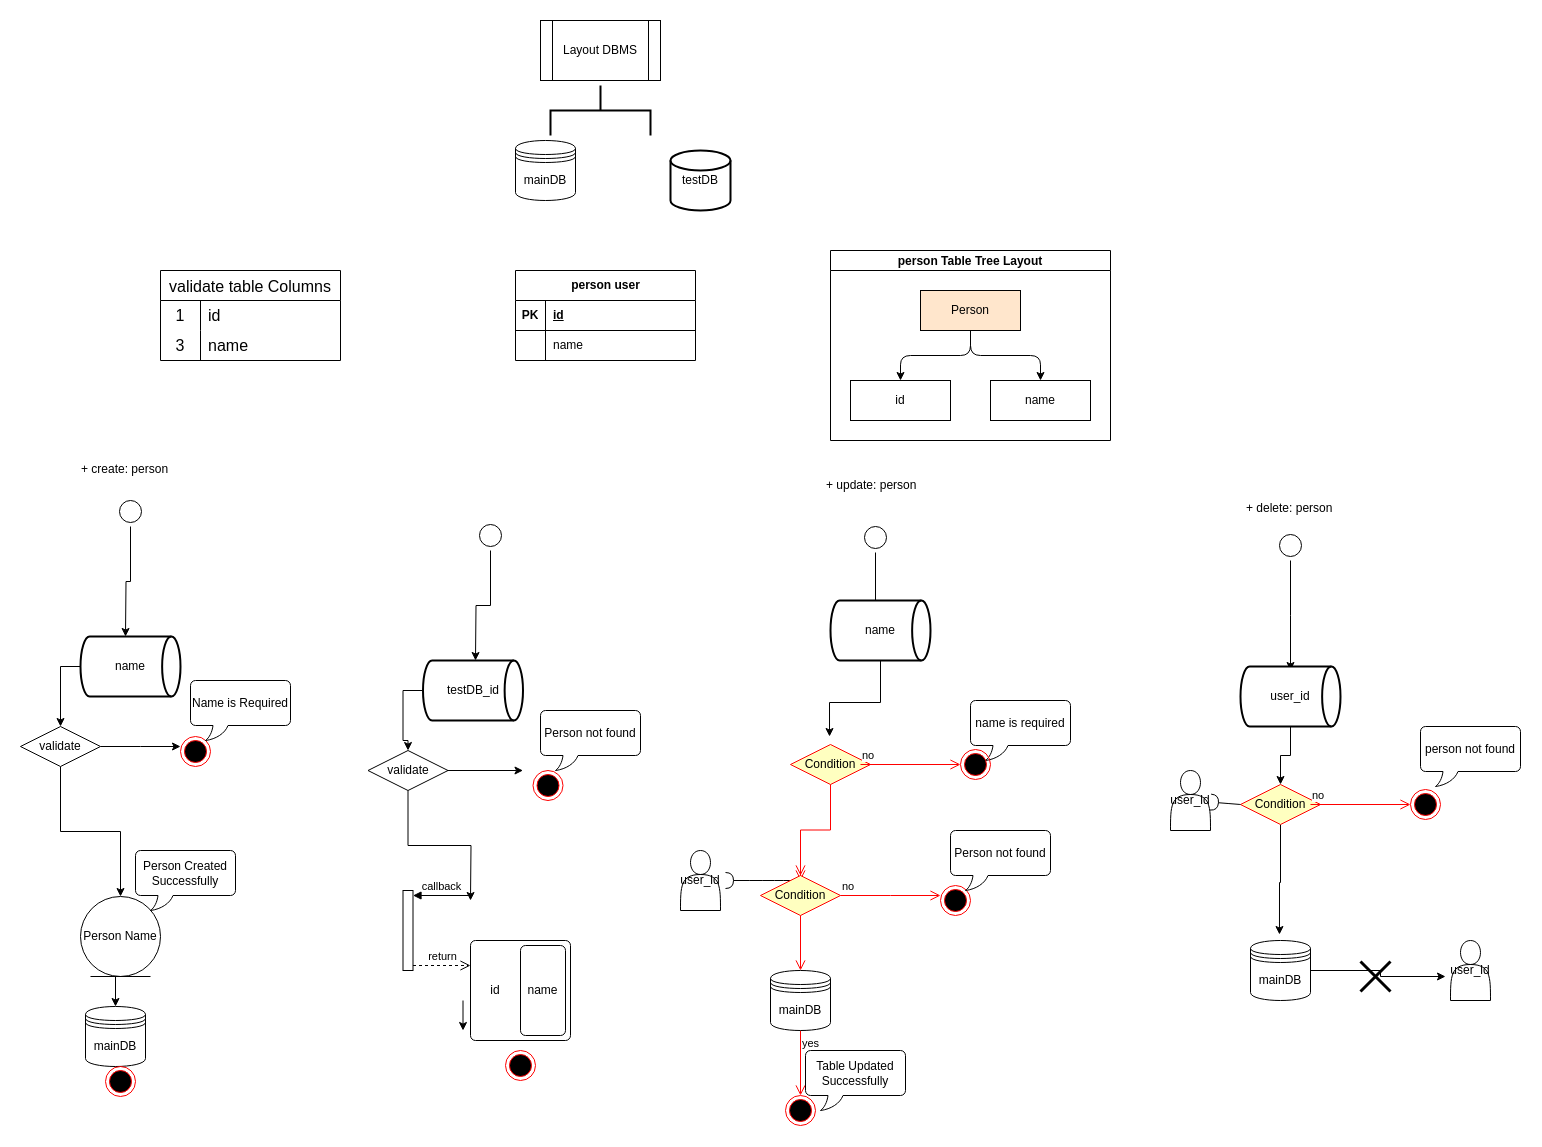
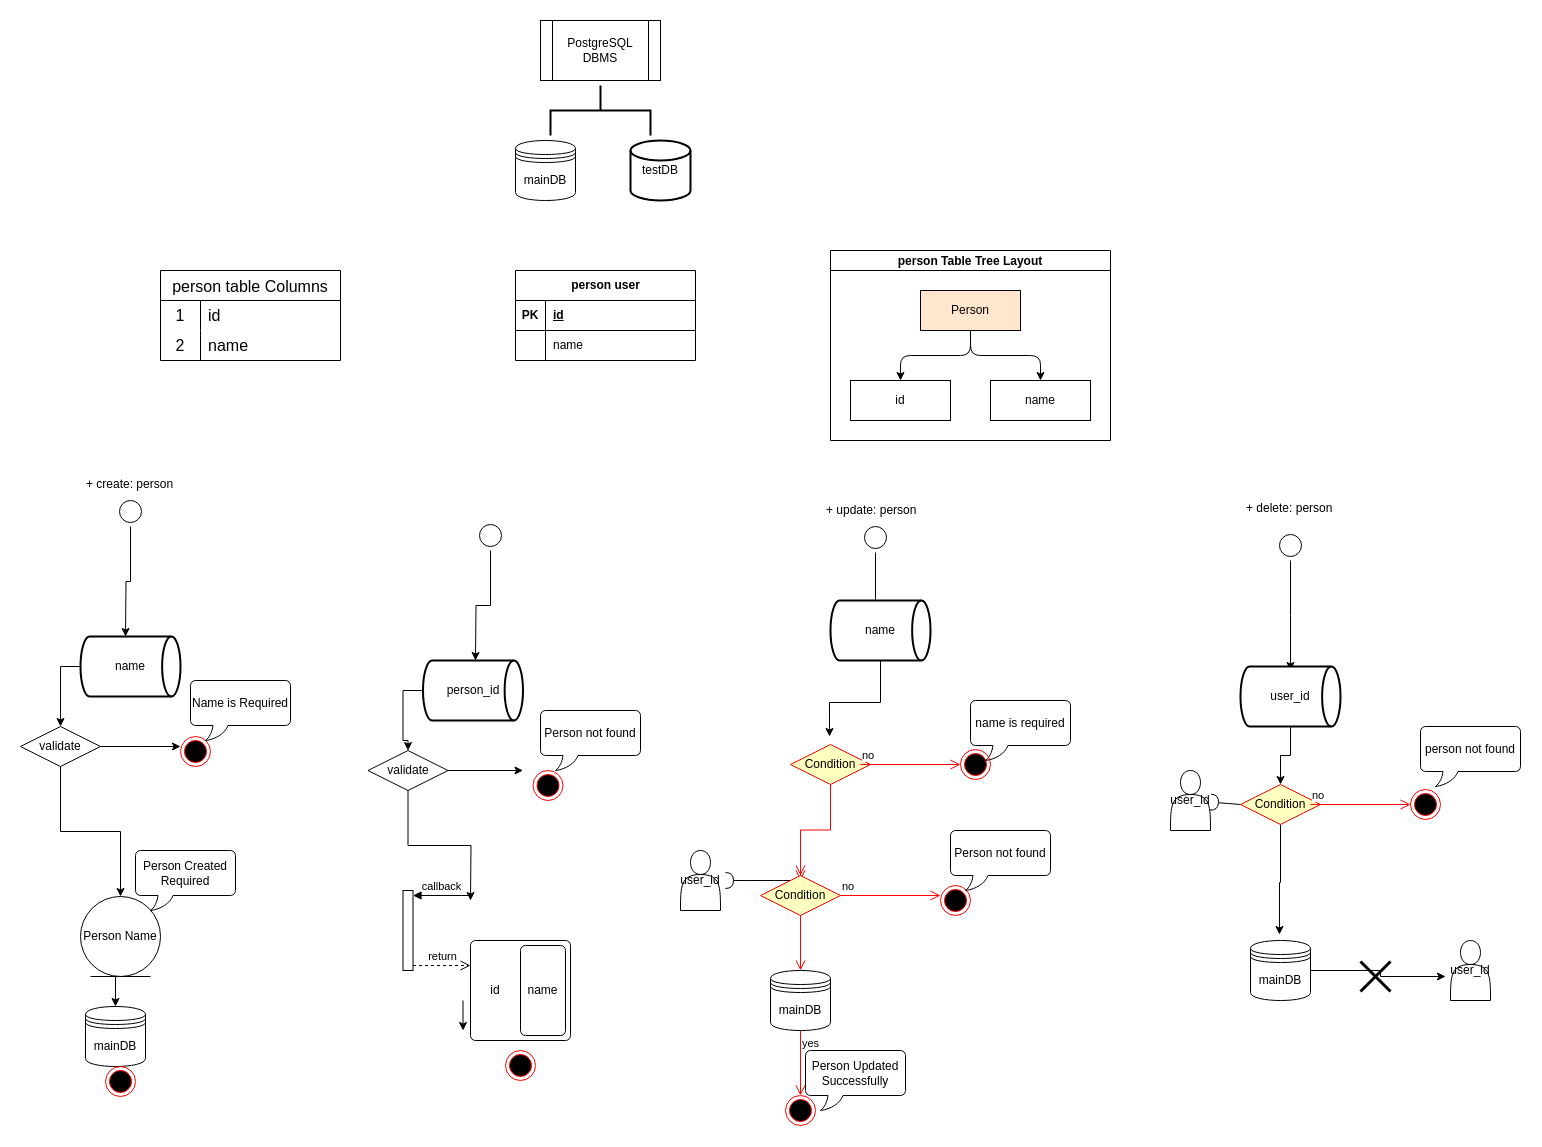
node "Layout DBMS": label "Layout DBMS" -> "PostgreSQL DBMS"
node "testDB": moved (701, 181) -> (661, 171)
node "validate table Columns": label "validate table Columns" -> "person table Columns"
node "3": label "3" -> "2"
node "+ create: person": moved (126, 469) -> (131, 484)
node "+ update: person": moved (876, 485) -> (876, 510)
node "testDB_id": label "testDB_id" -> "person_id"
node "Person Created Successfully": label "Person Created Successfully" -> "Person Created Required"
node "Table Updated Successfully": label "Table Updated Successfully" -> "Person Updated Successfully"
